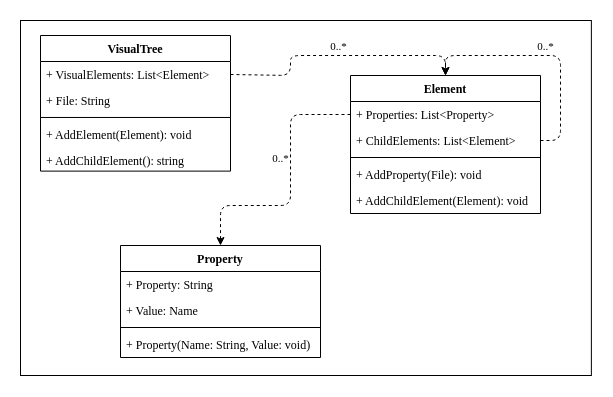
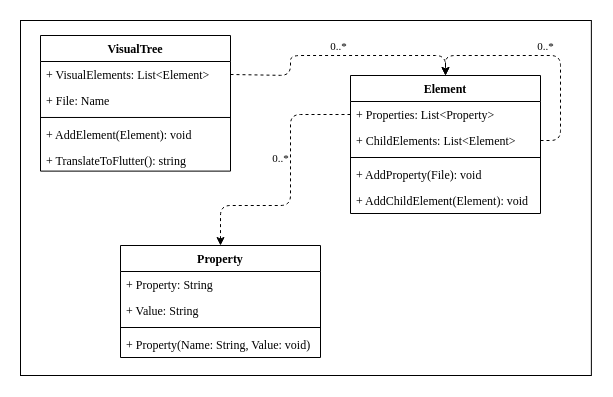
node "+ File: String": label "+ File: String" -> "+ File: Name"
node "+ AddChildElement(): string": label "+ AddChildElement(): string" -> "+ TranslateToFlutter(): string"
node "+ Value: Name": label "+ Value: Name" -> "+ Value: String"
